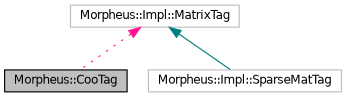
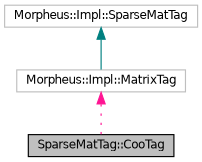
edge "Morpheus::Impl::SparseMatTag" -> "Morpheus::Impl::MatrixTag": reversed
node "Morpheus::CooTag": label "Morpheus::CooTag" -> "SparseMatTag::CooTag"
